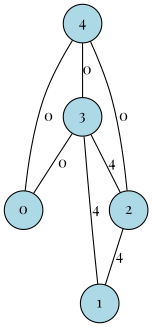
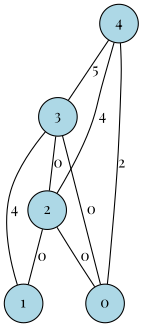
edge "4" -- "3": label "0" -> "5"
edge "4" -- "0": label "0" -> "2"
edge "4" -- "2": label "0" -> "4"
edge "3" -- "2": label "4" -> "0"
edge "2" -- "0": added, label "0"
edge "2" -- "1": label "4" -> "0"
